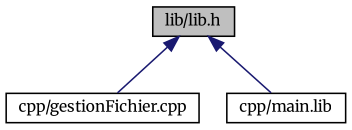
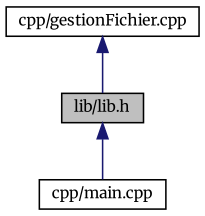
edge "cpp/gestionFichier.cpp" -> "lib/lib.h": reversed
node "cpp/main.lib": label "cpp/main.lib" -> "cpp/main.cpp"
